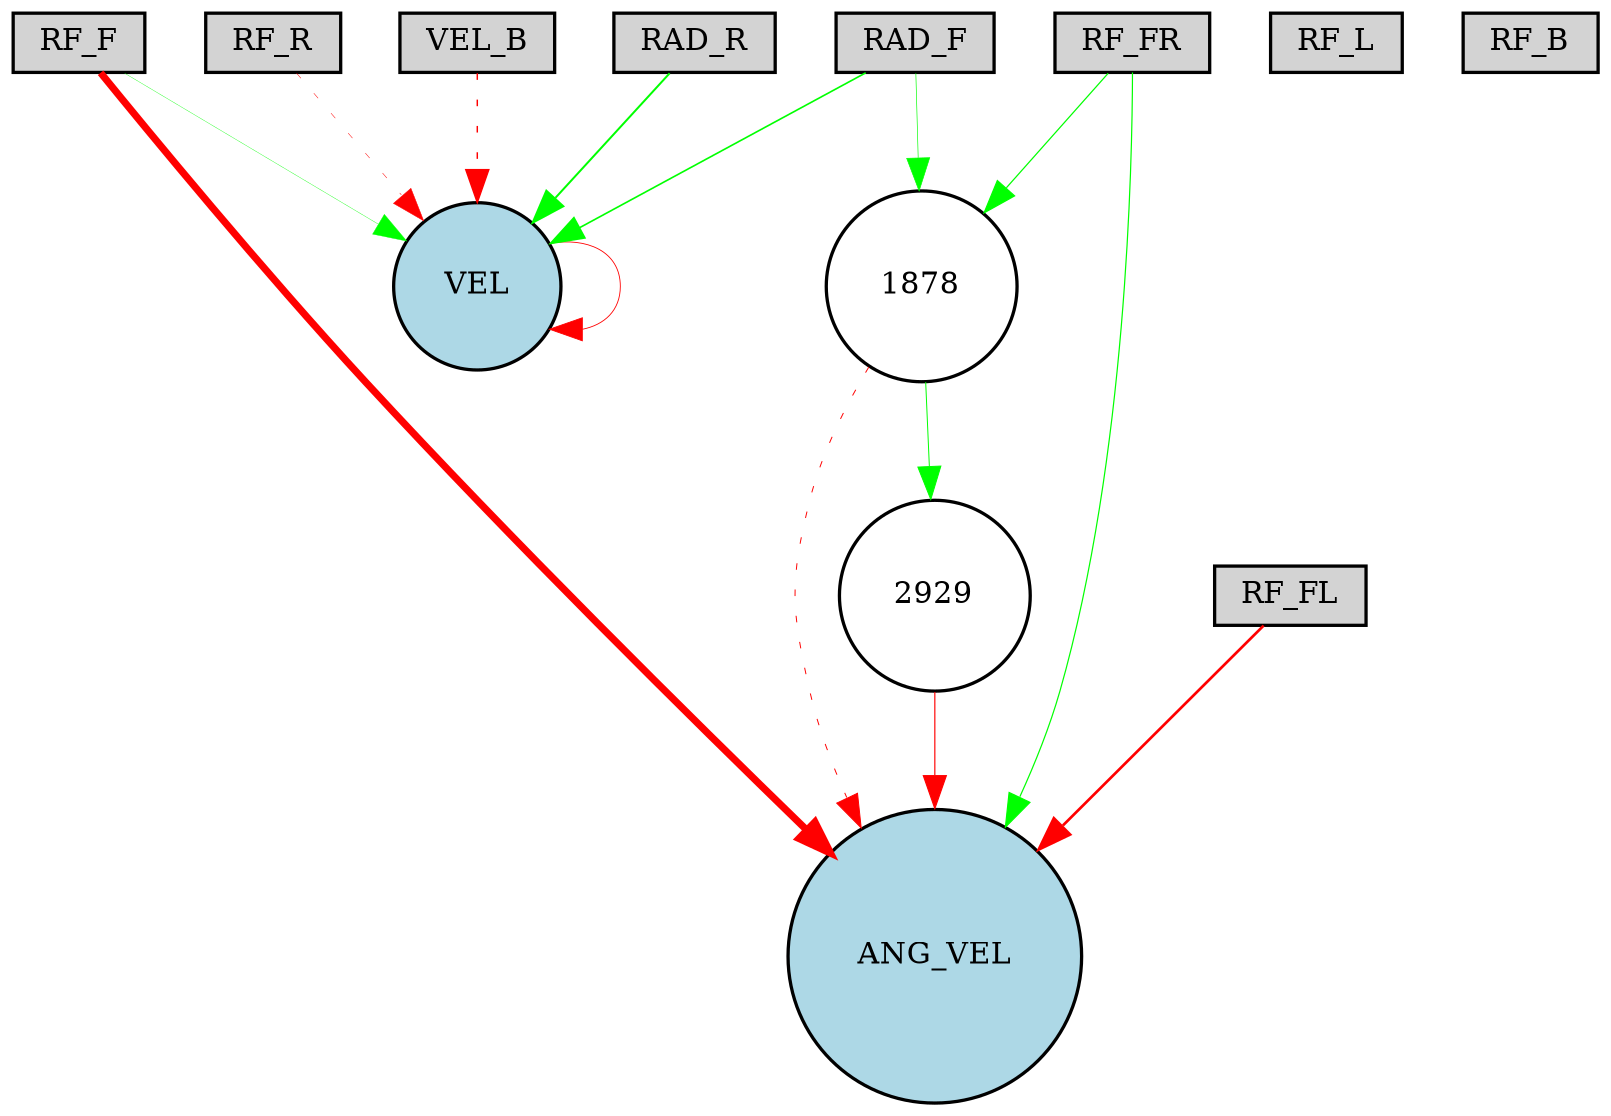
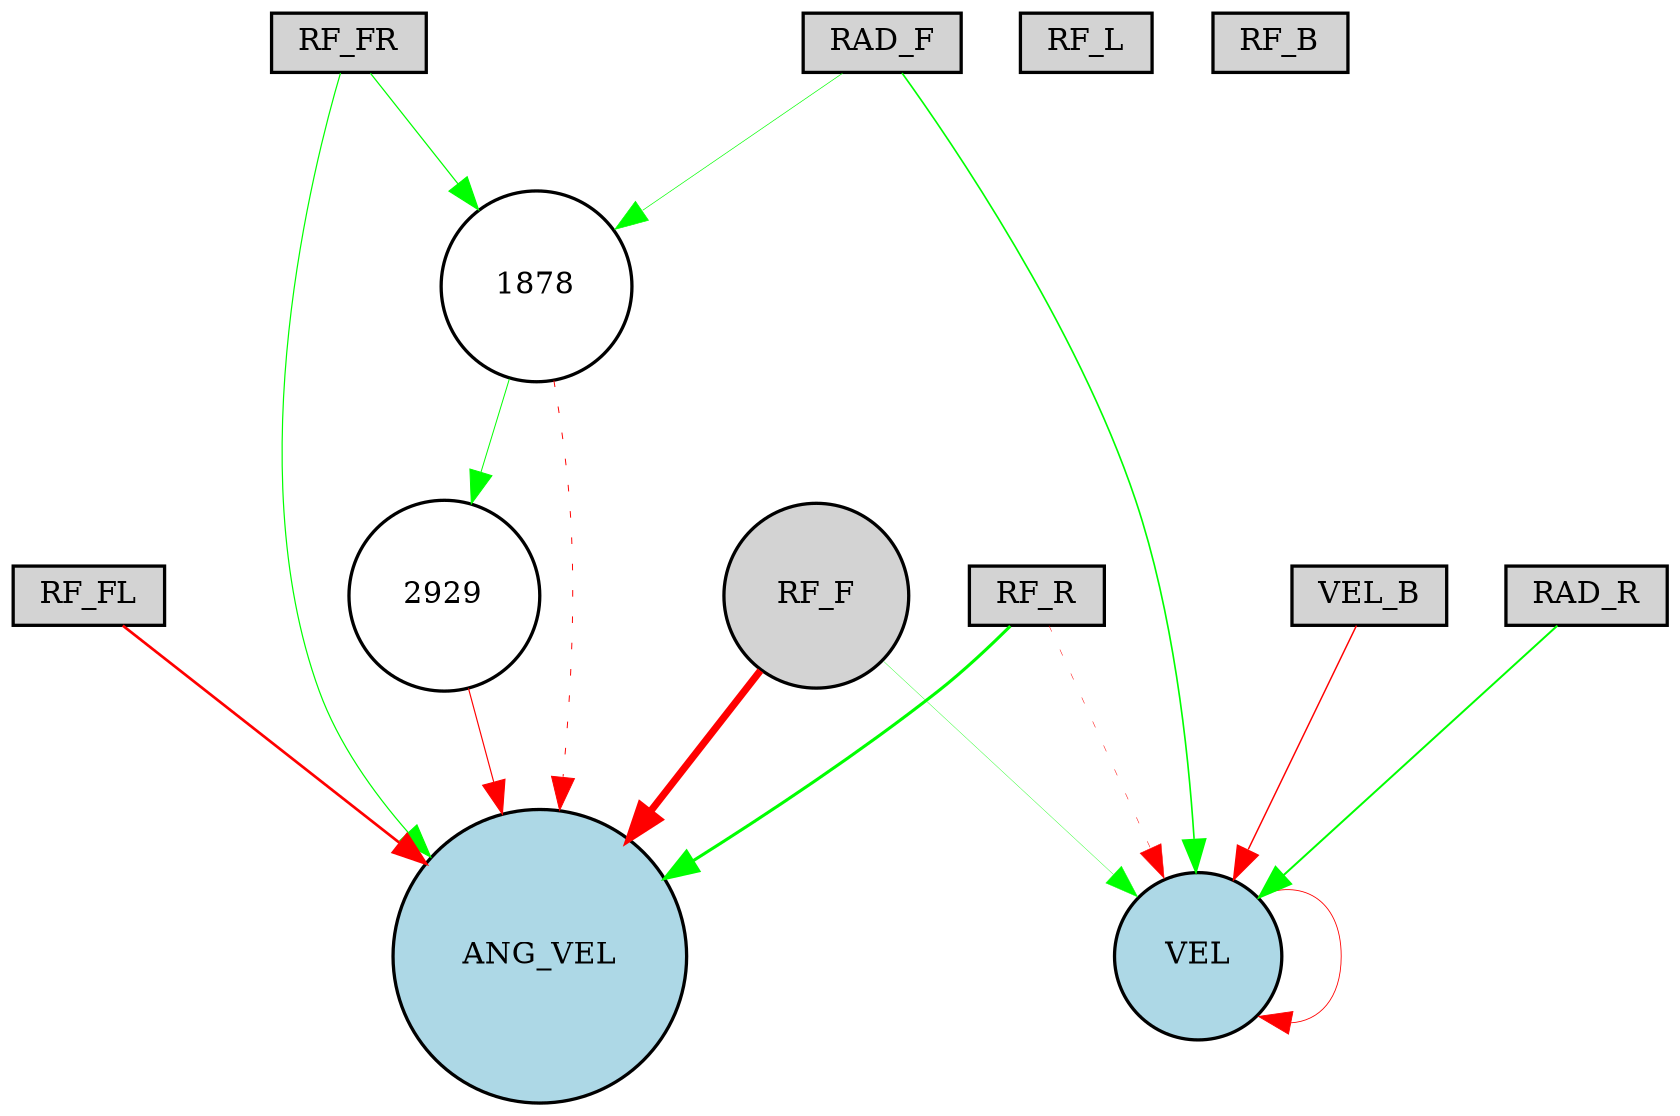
node "RF_F": shape box -> circle
edge "VEL_B" -> "VEL": style dotted -> solid
edge "RF_R" -> "ANG_VEL": added
